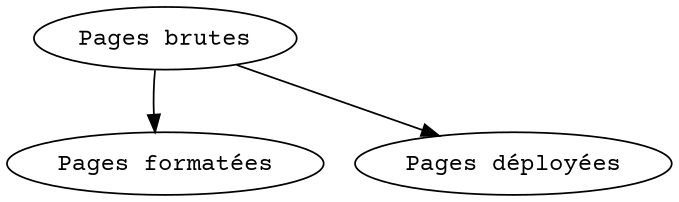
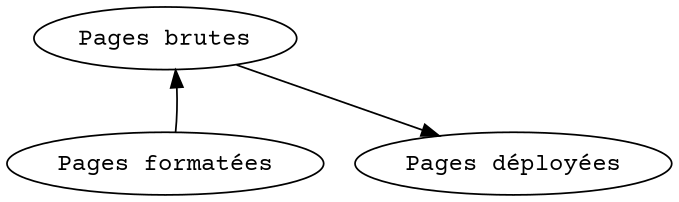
edge "Pages brutes" -> "Pages formatées": reversed
